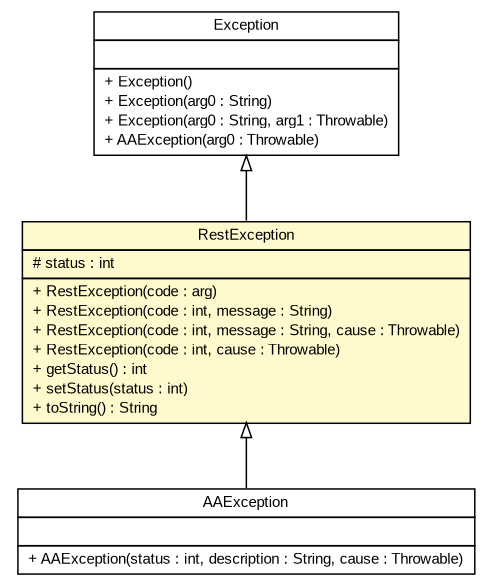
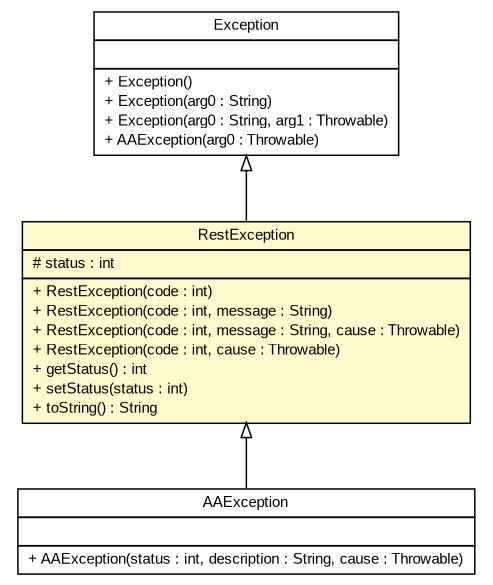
node "RestException": text "+ RestException(code : arg)" -> "+ RestException(code : int)"
